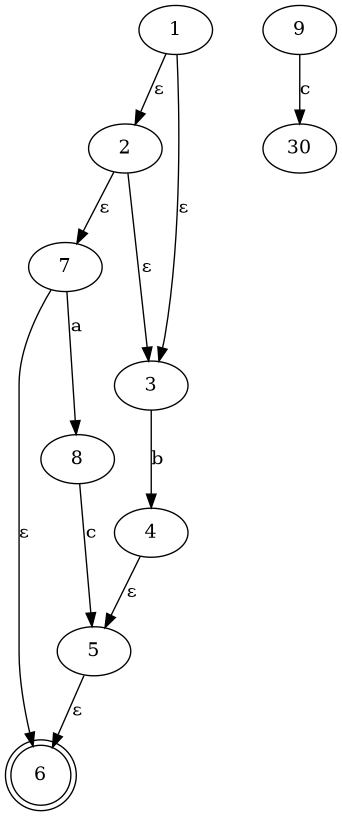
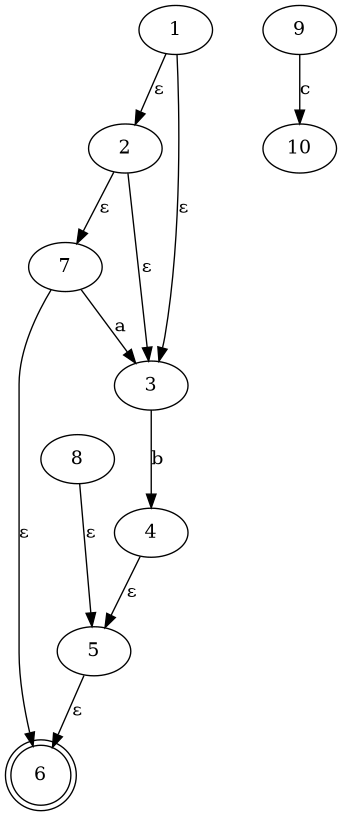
node "30": label "30" -> "10"
edge "7" -> "8": now "7" -> "3"
edge "8" -> "5": label "c" -> "ε"
